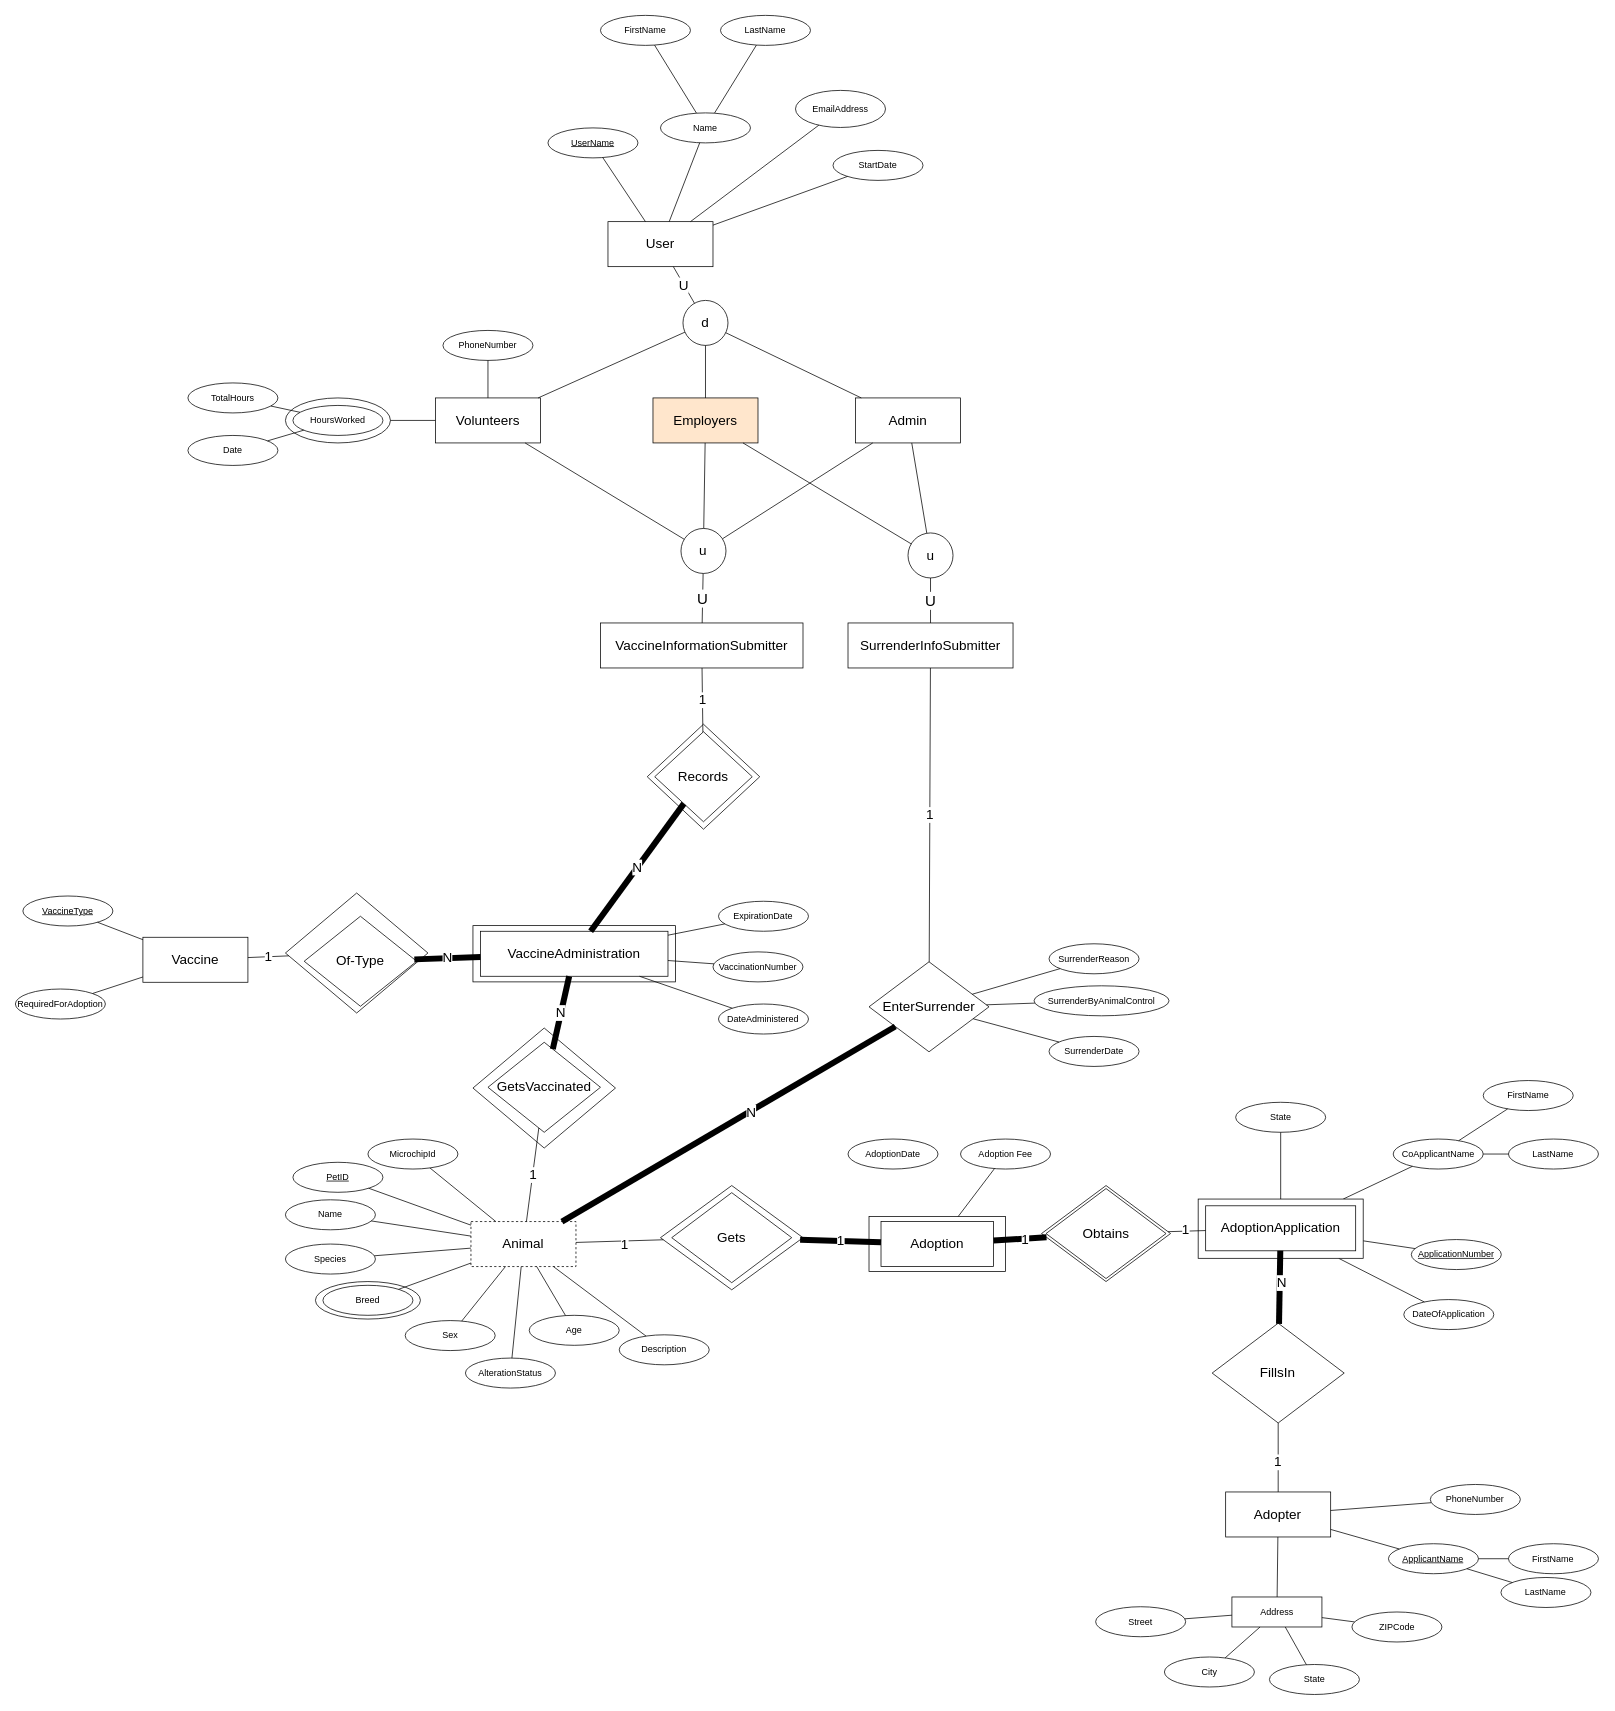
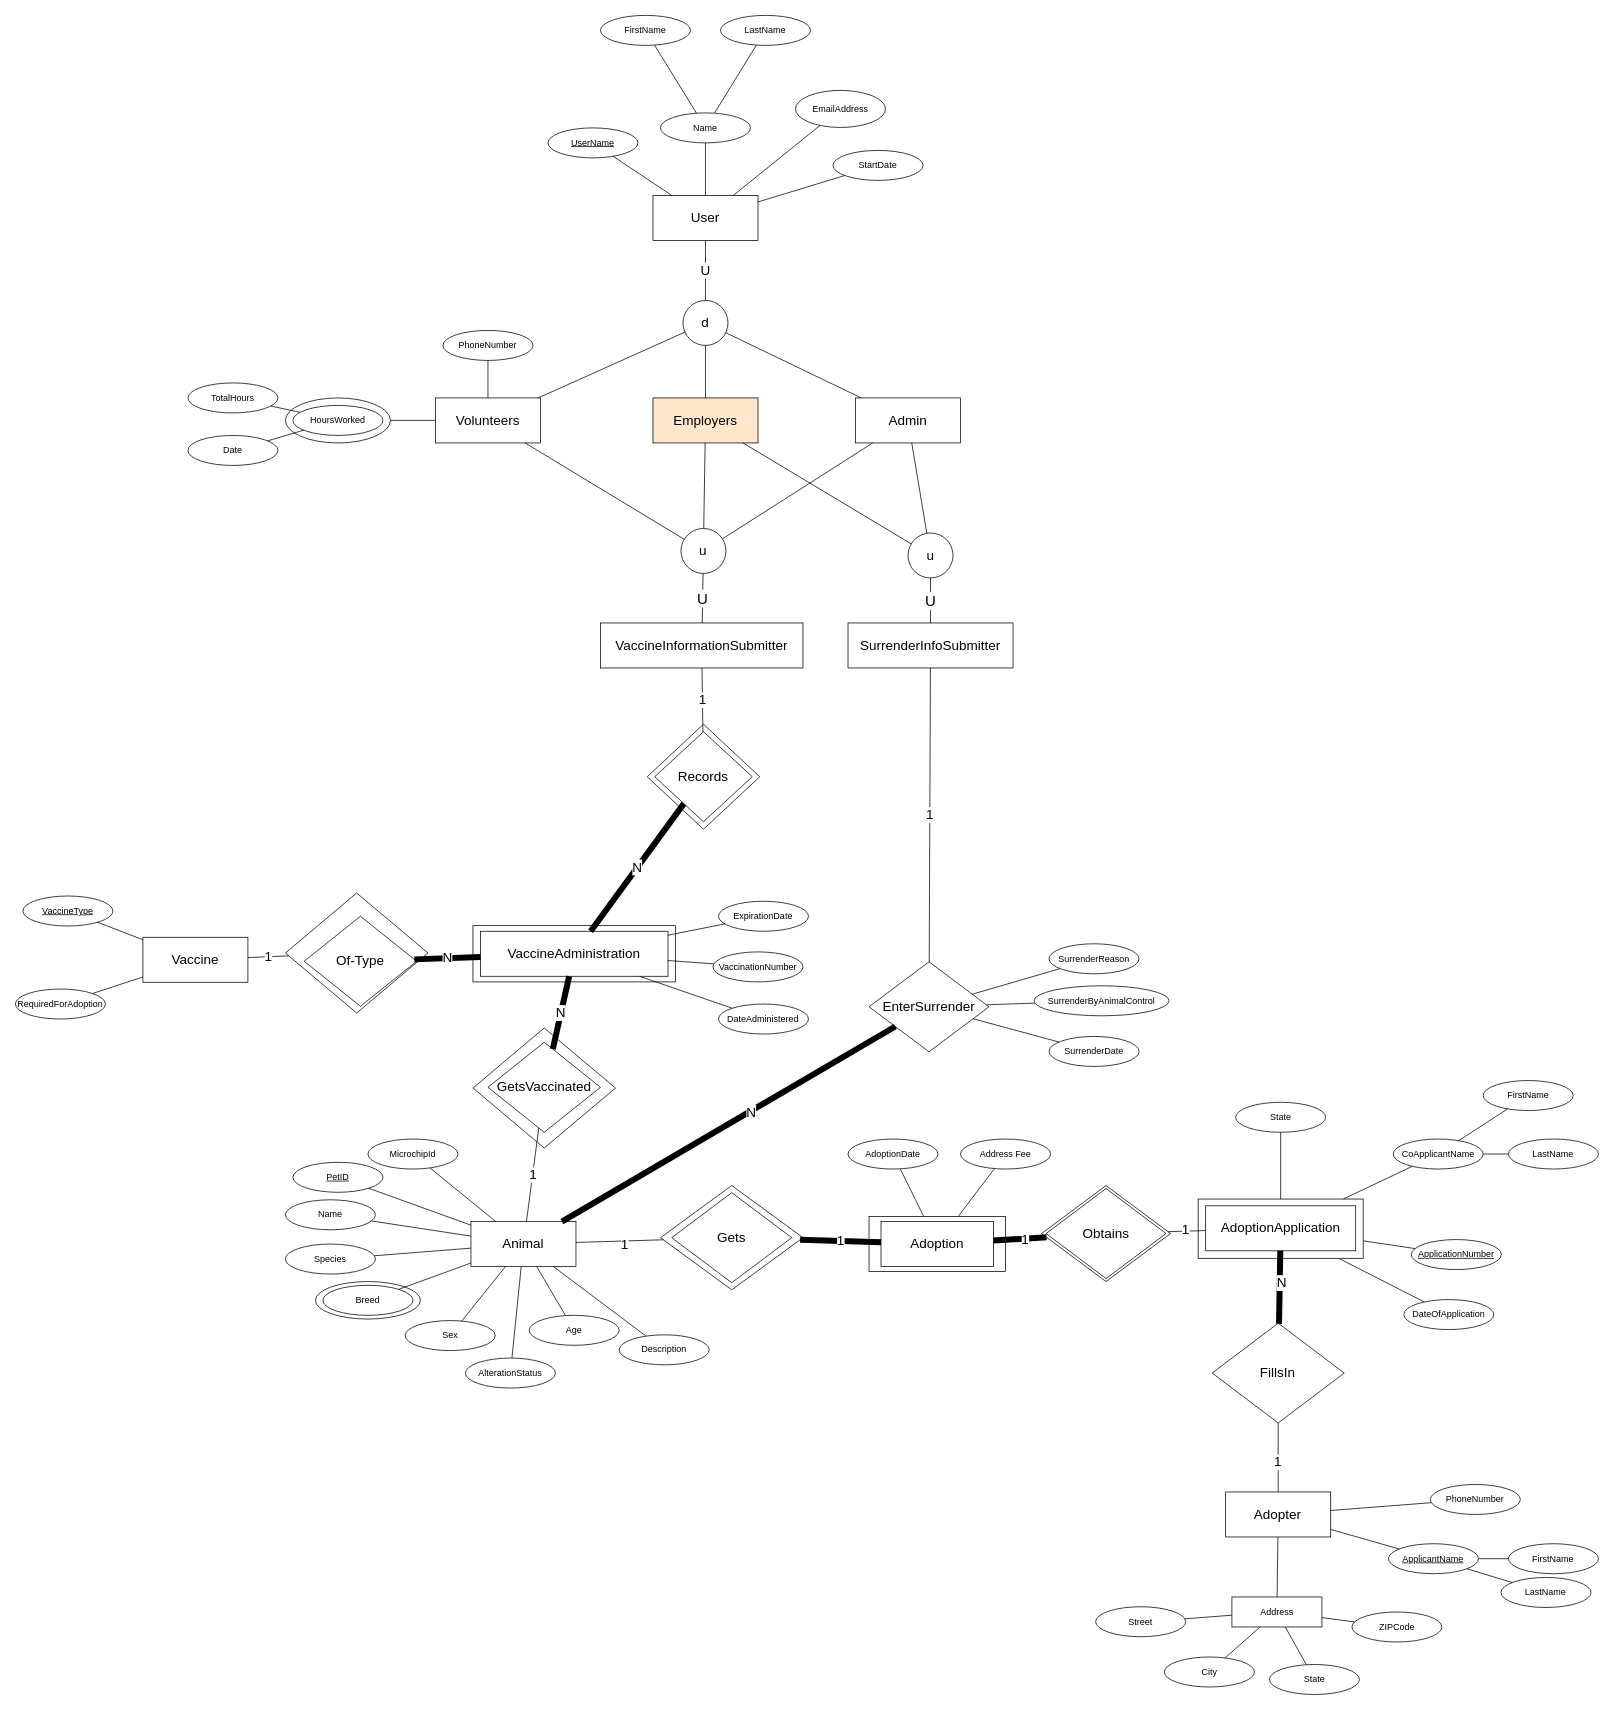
node "User": moved (660, 244) -> (705, 218)
node "Adoption Fee": label "Adoption Fee" -> "Address Fee"
edge "AdoptionDate" -- "Adoption": added
node "Animal": style dashed -> solid
